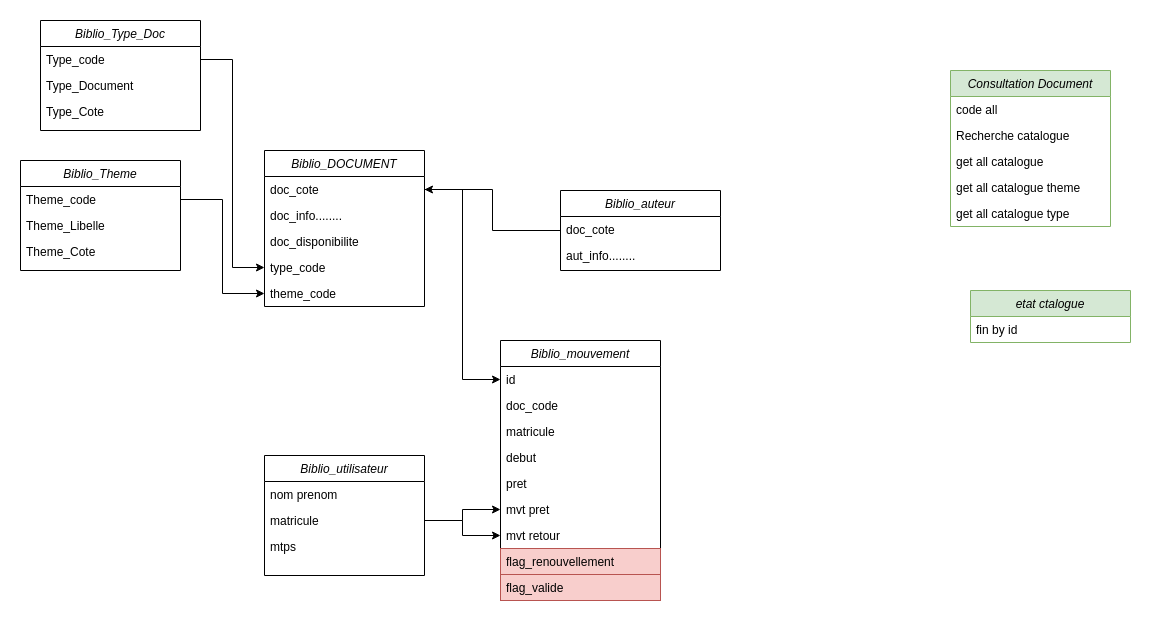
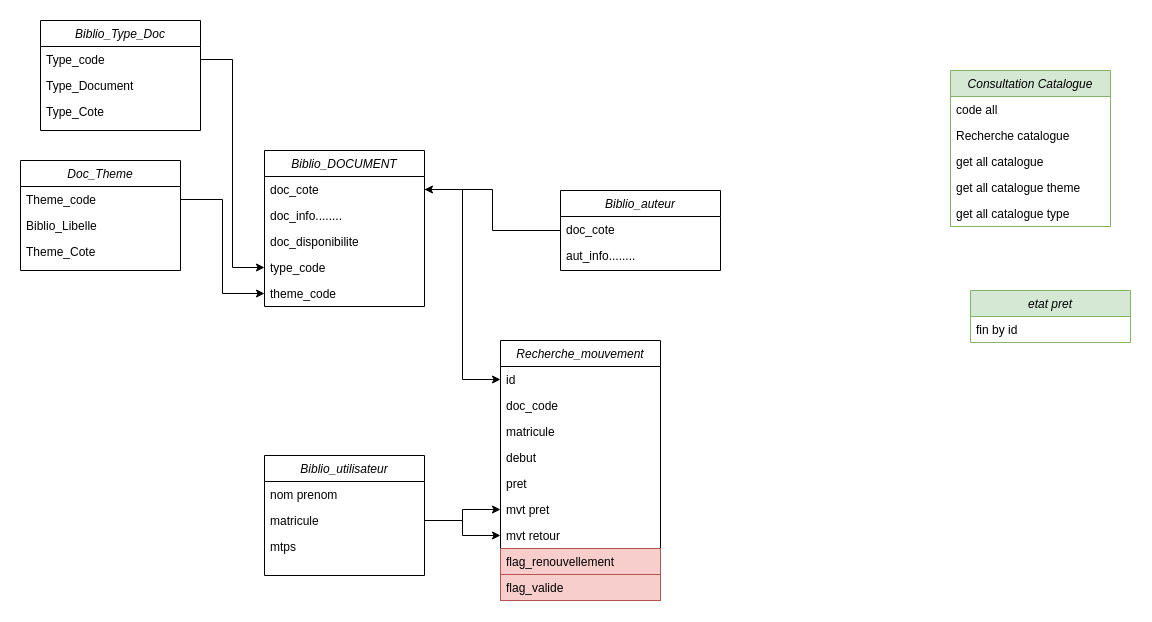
node "Consultation Document": label "Consultation Document" -> "Consultation Catalogue"
node "Biblio_Theme": label "Biblio_Theme" -> "Doc_Theme"
node "Theme_Libelle": label "Theme_Libelle" -> "Biblio_Libelle"
node "etat ctalogue": label "etat ctalogue" -> "etat pret"
node "Biblio_mouvement": label "Biblio_mouvement" -> "Recherche_mouvement"
